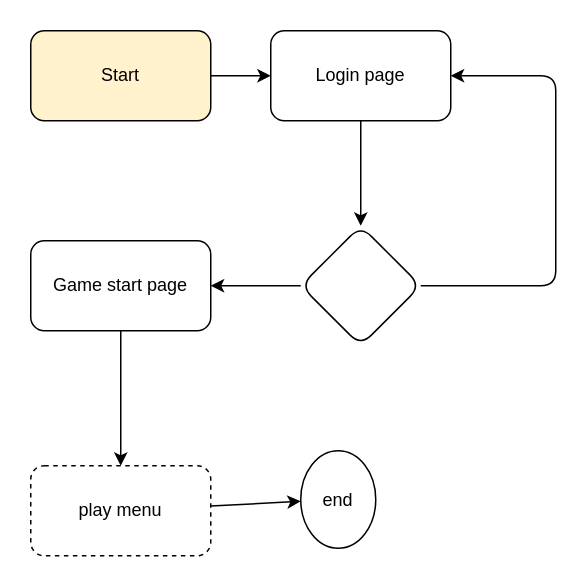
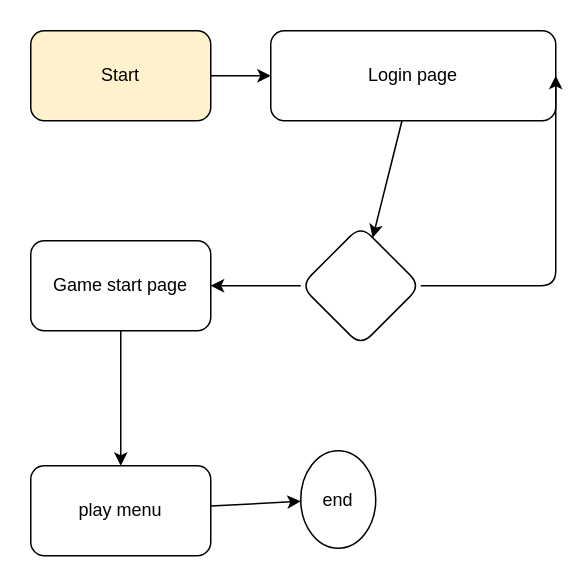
node "Login page": size 180x90 -> 285x90
node "play menu": style dashed -> solid
